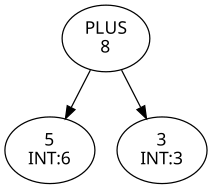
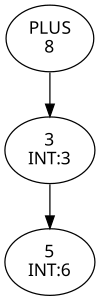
edge "PLUS 8" -> "5 INT:6": now "3 INT:3" -> "5 INT:6"
